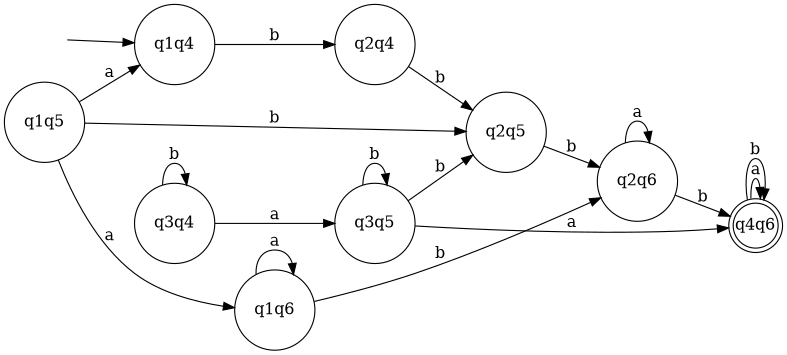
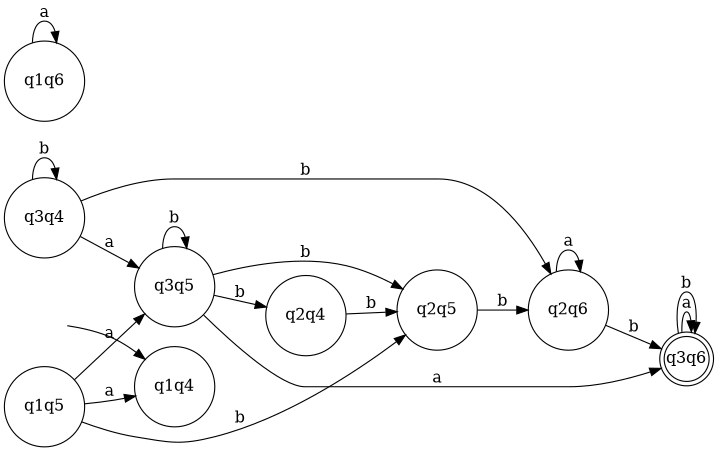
edge "q1q4" -> "q2q4": now "q3q5" -> "q2q4"
node "q4q6": label "q4q6" -> "q3q6"
edge "q1q5" -> "q1q6": now "q1q5" -> "q3q5"
edge "q1q6" -> "q2q6": now "q3q4" -> "q2q6"
